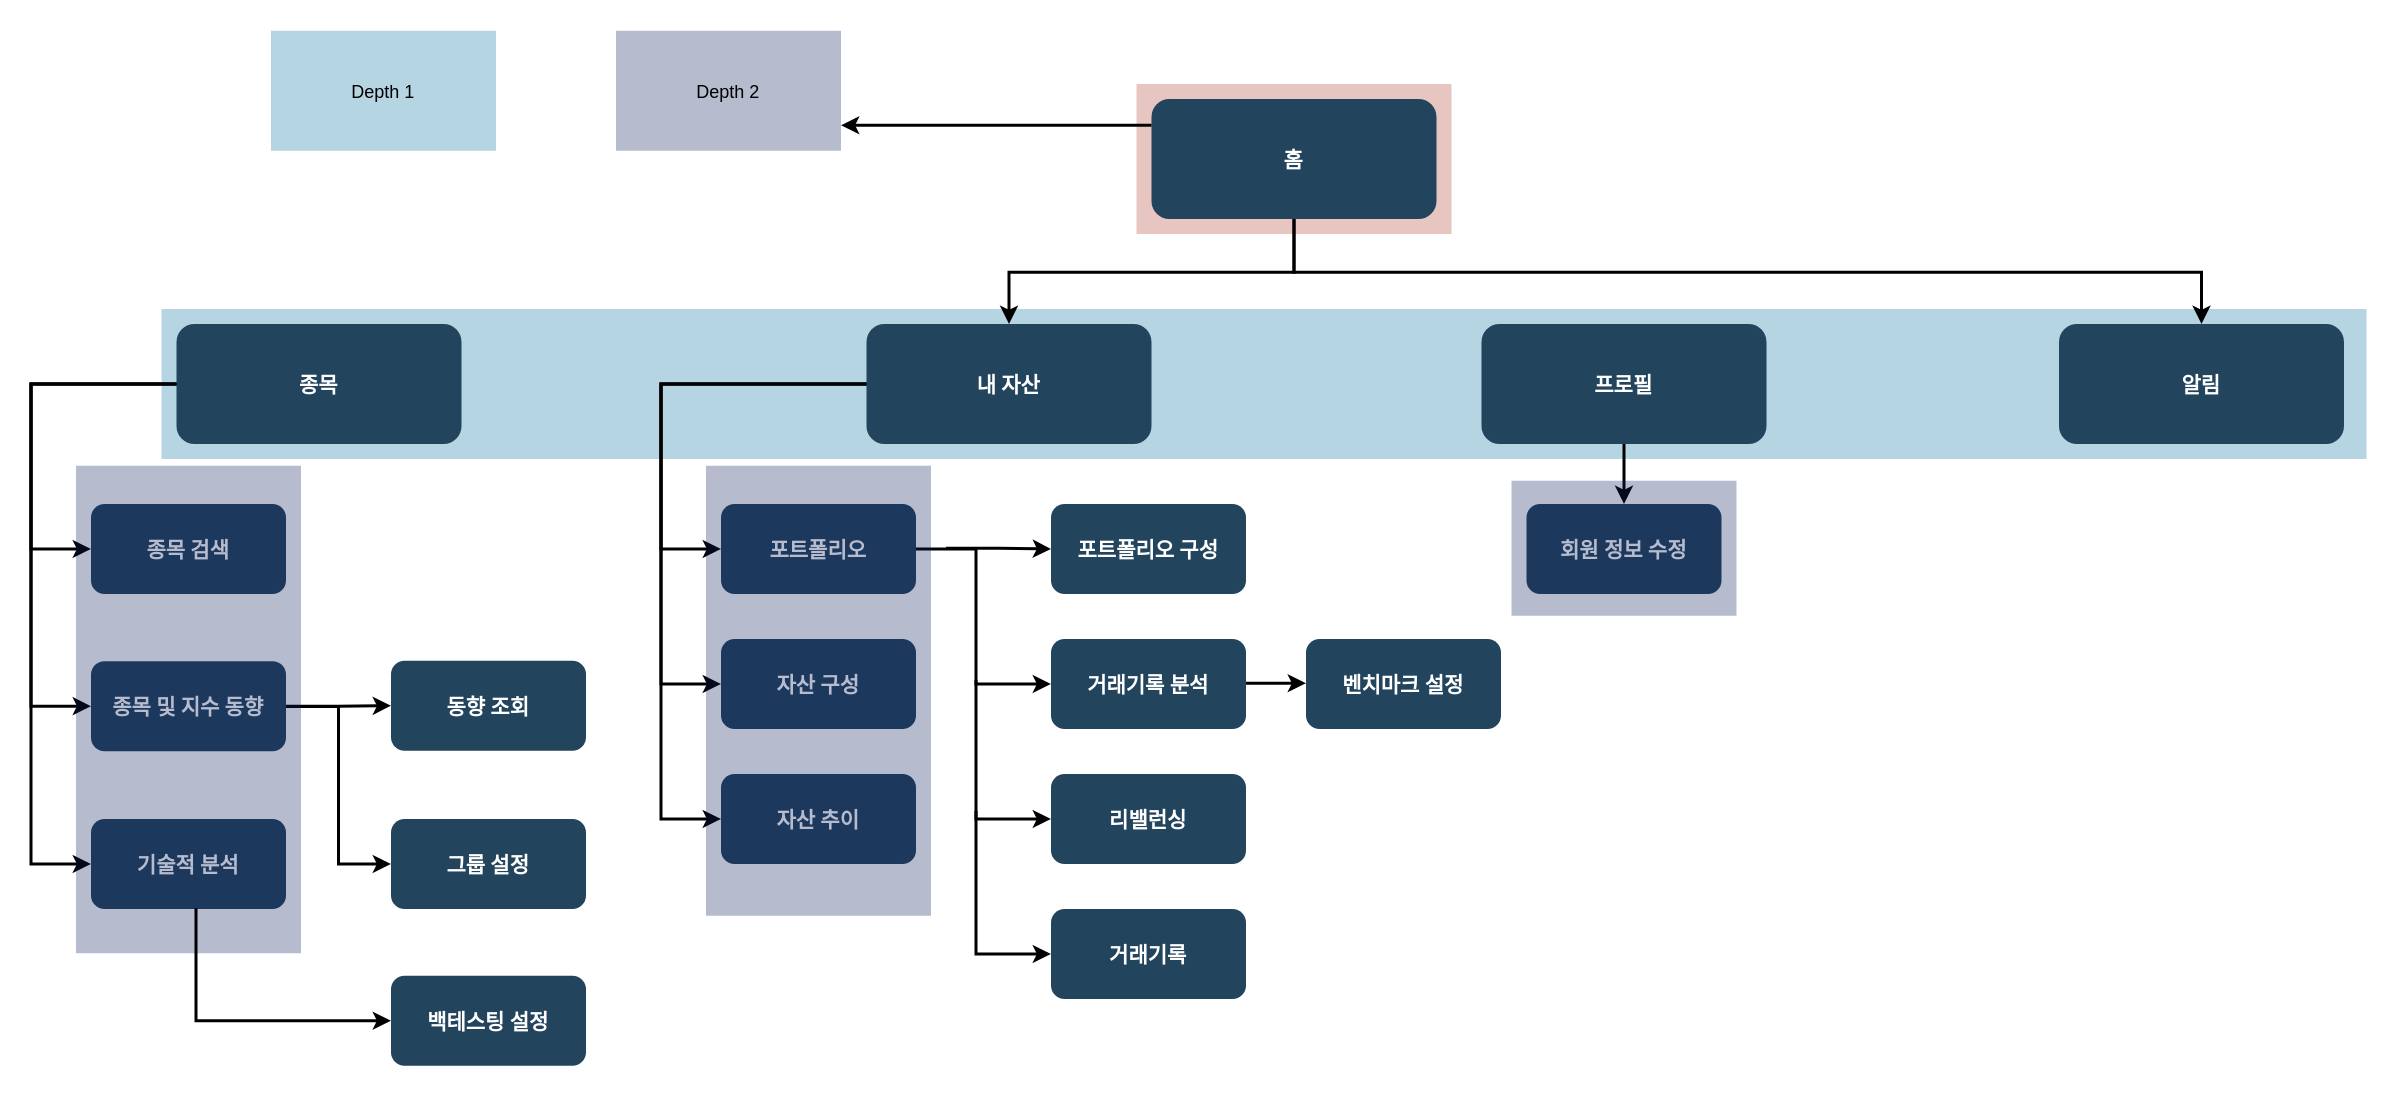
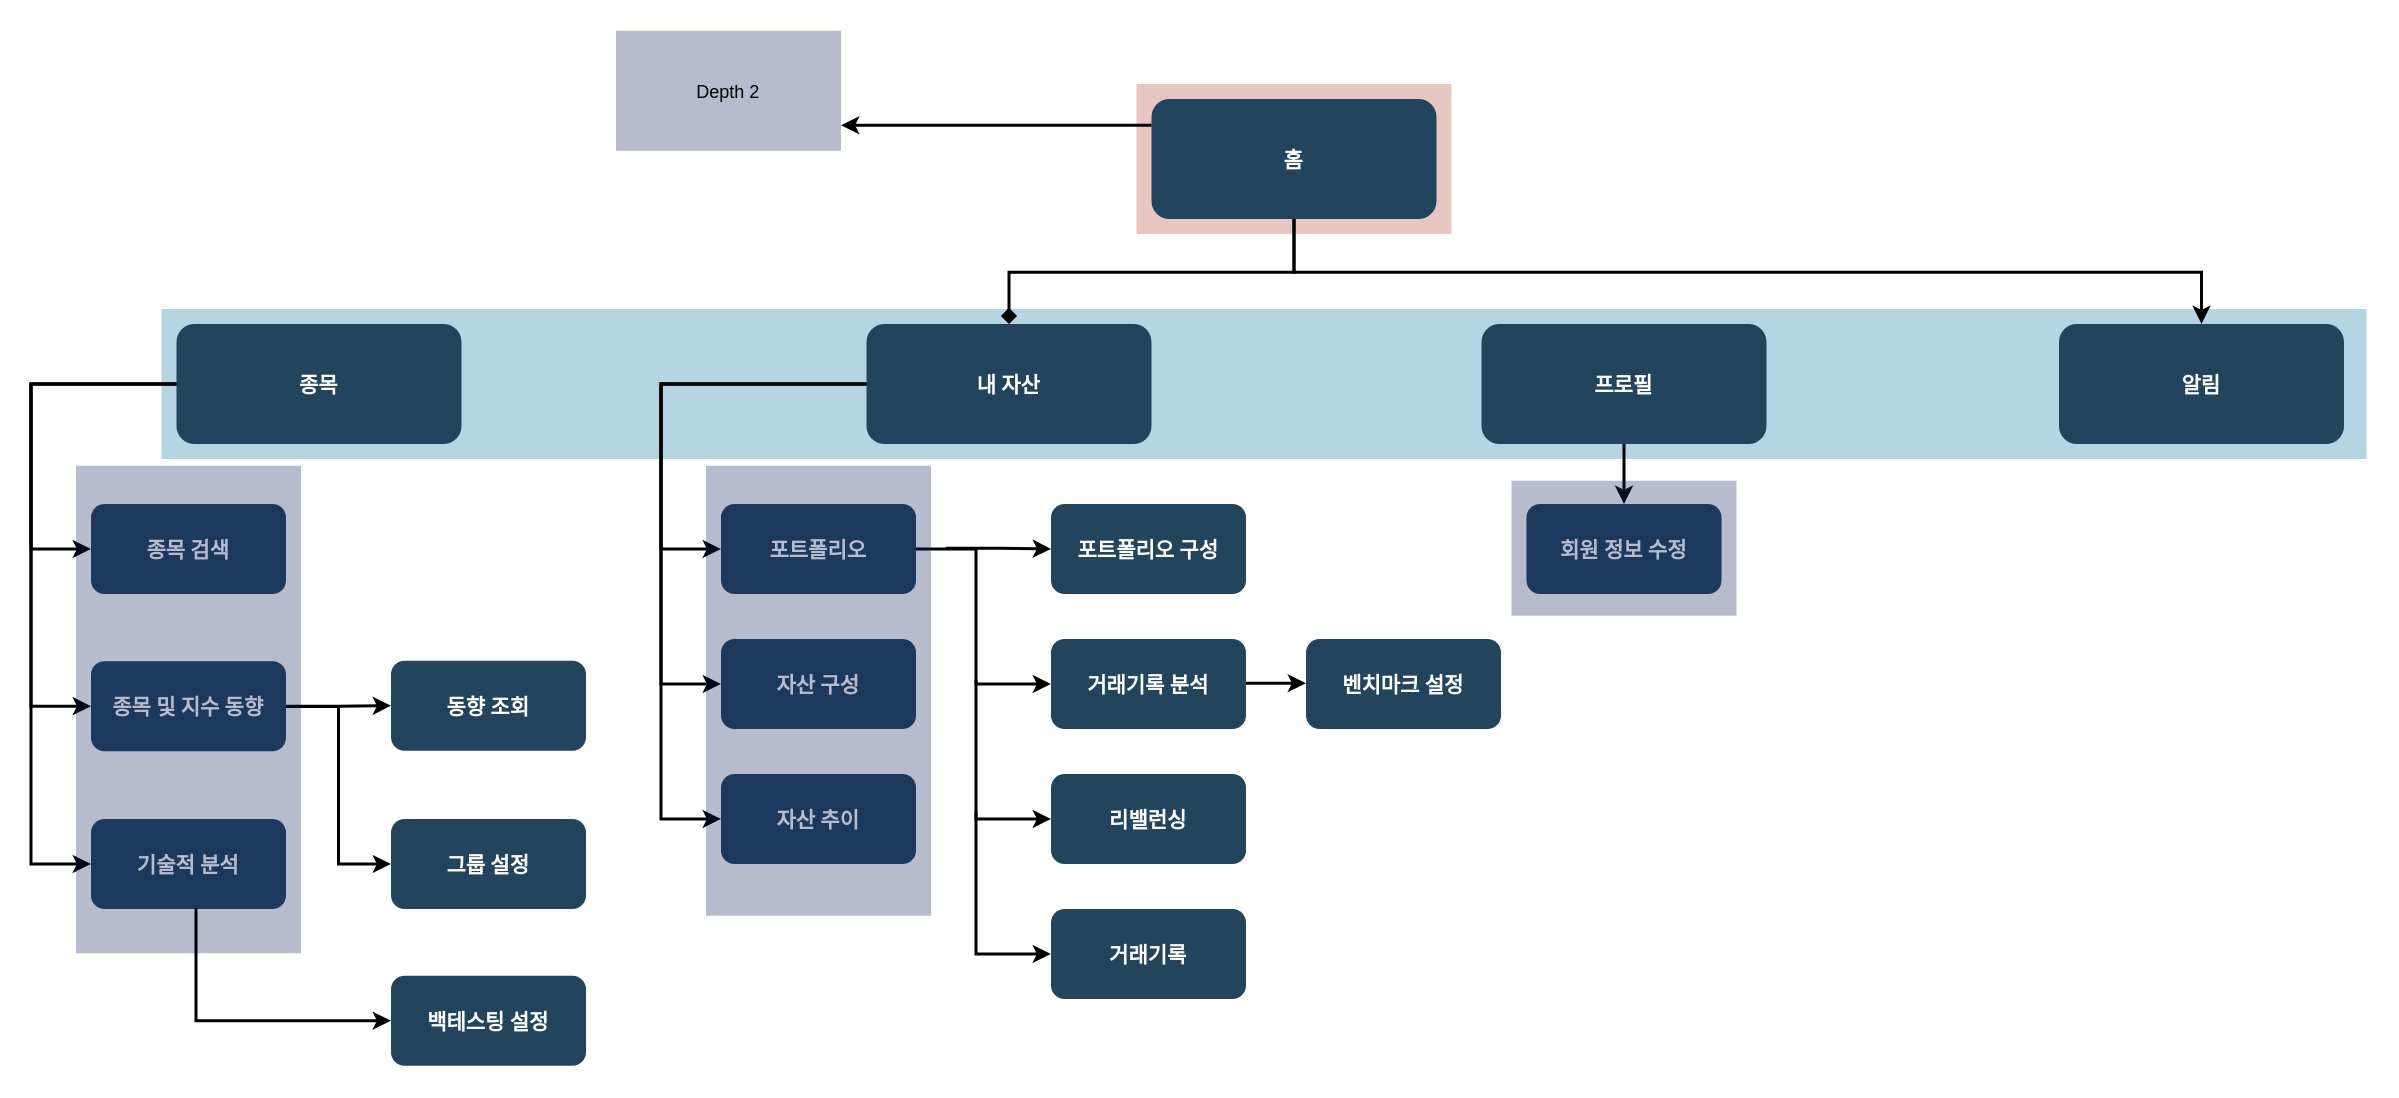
node "Depth 1": removed
edge "홈" -> "내 자산": arrowhead classic -> diamond
